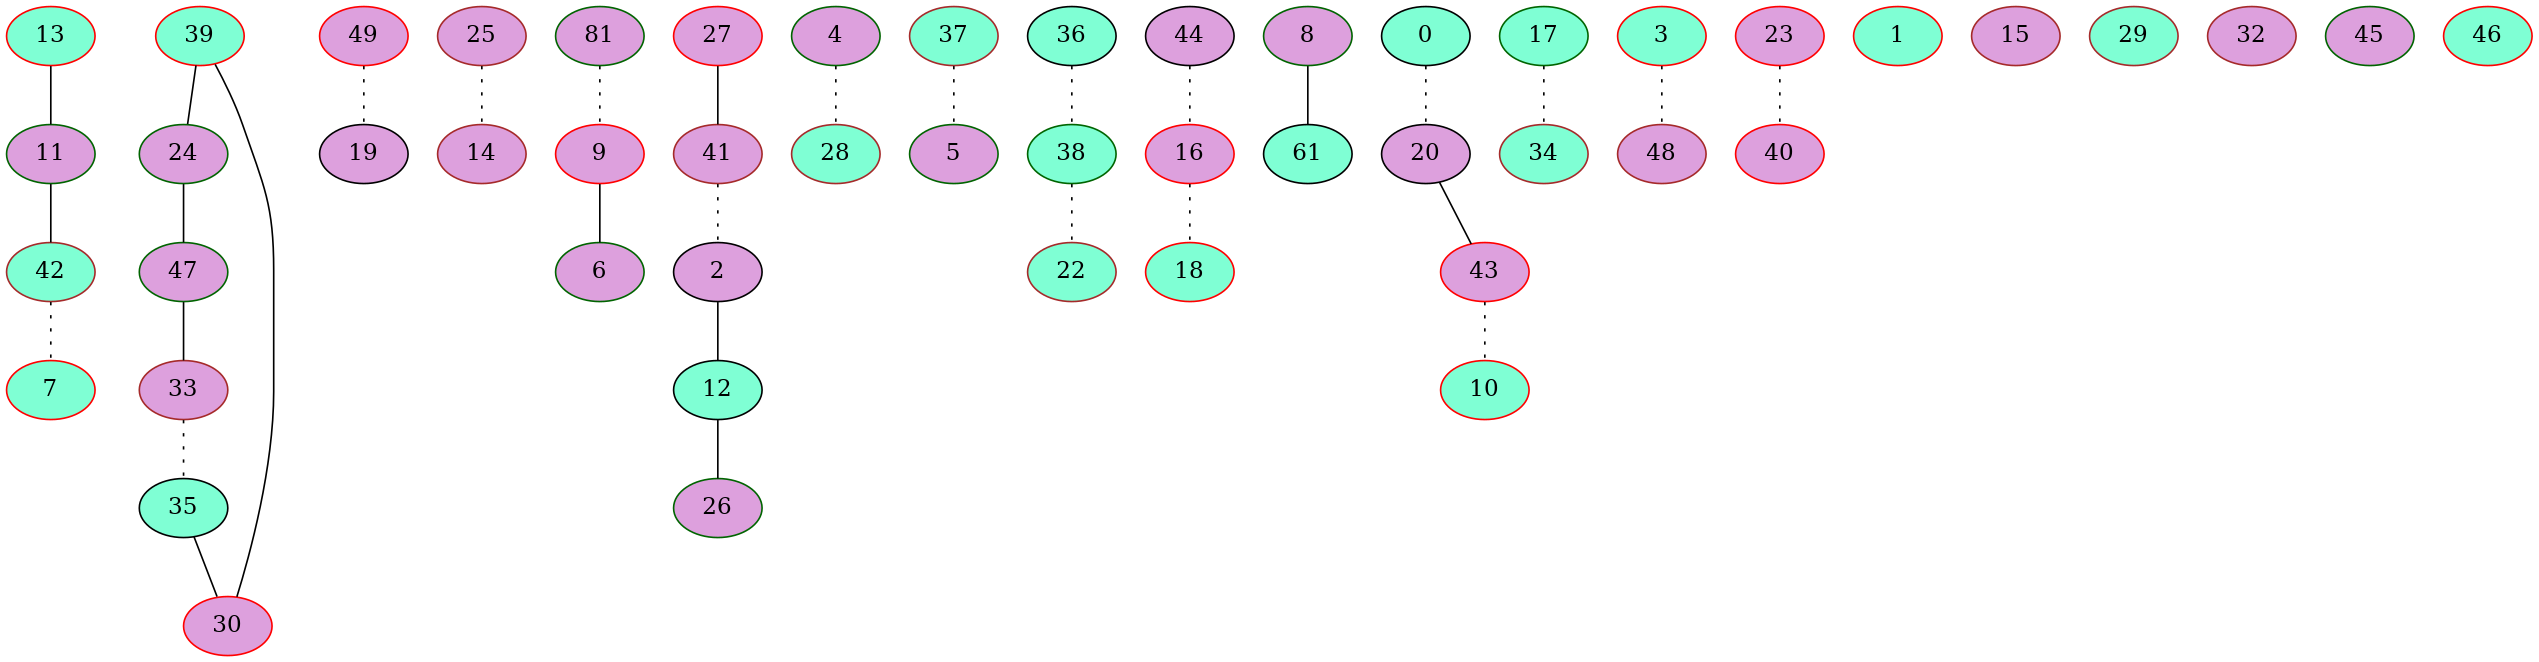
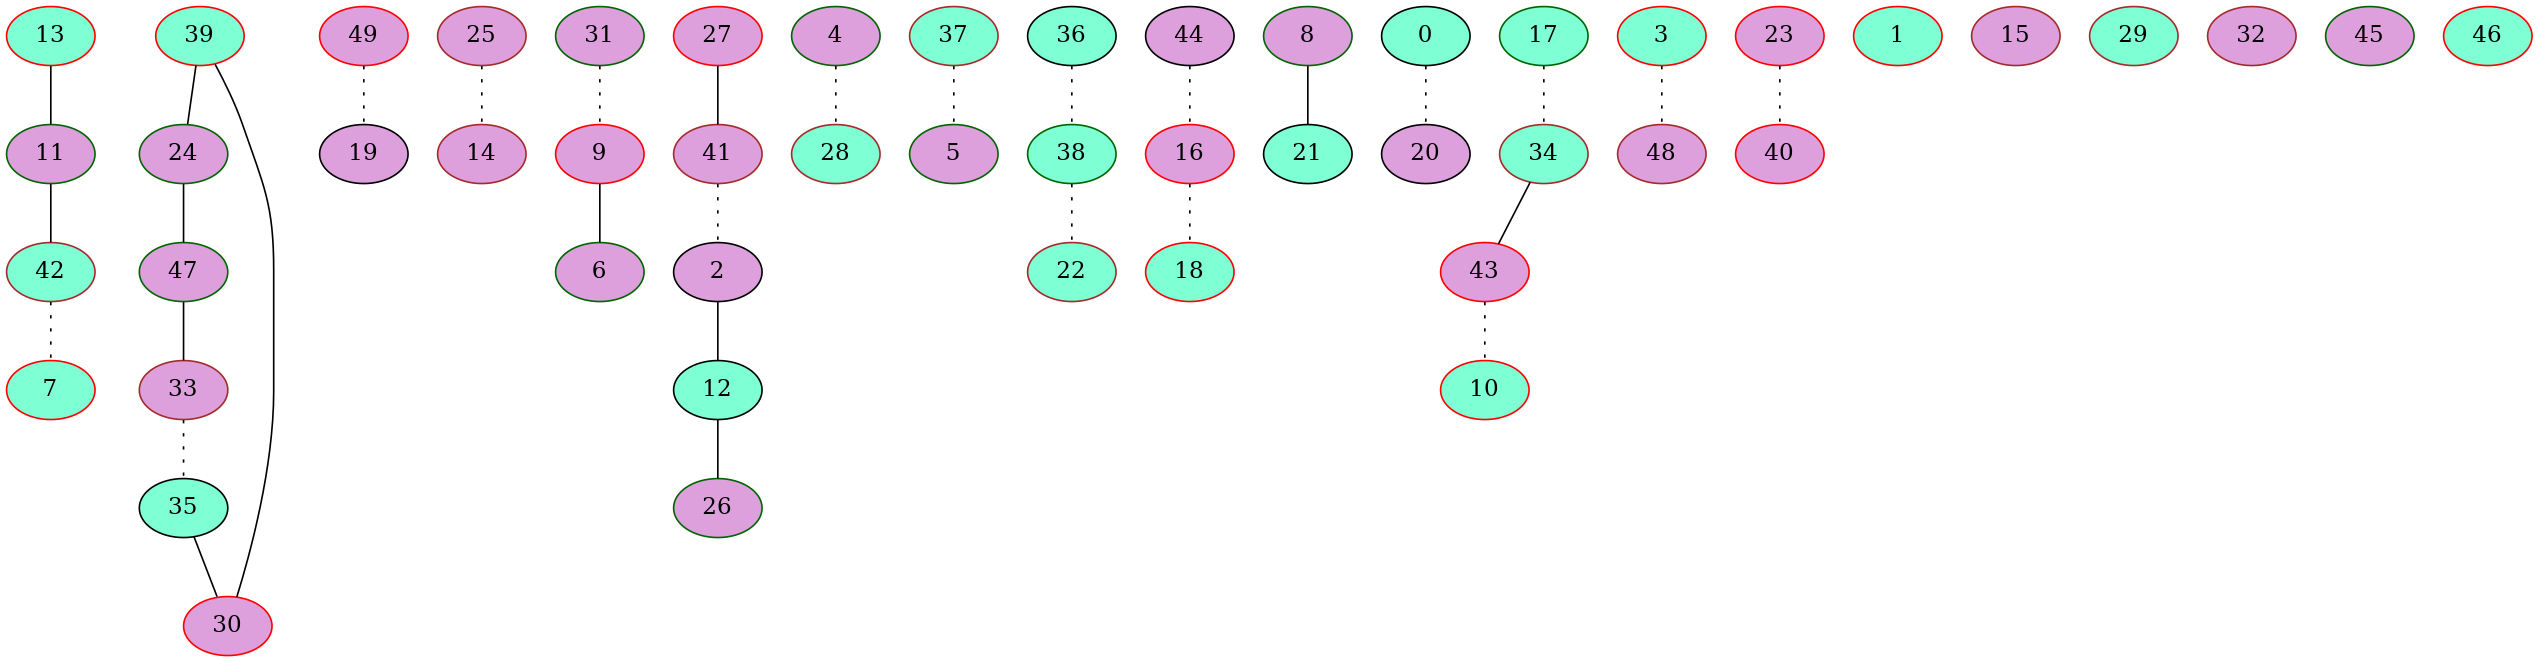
node "81": label "81" -> "31"
node "61": label "61" -> "21"
edge "20" -- "43": now "34" -- "43"
